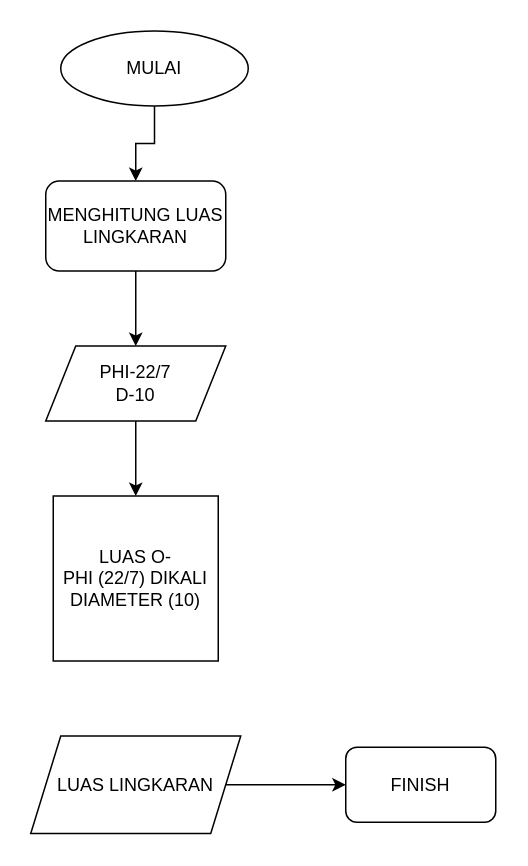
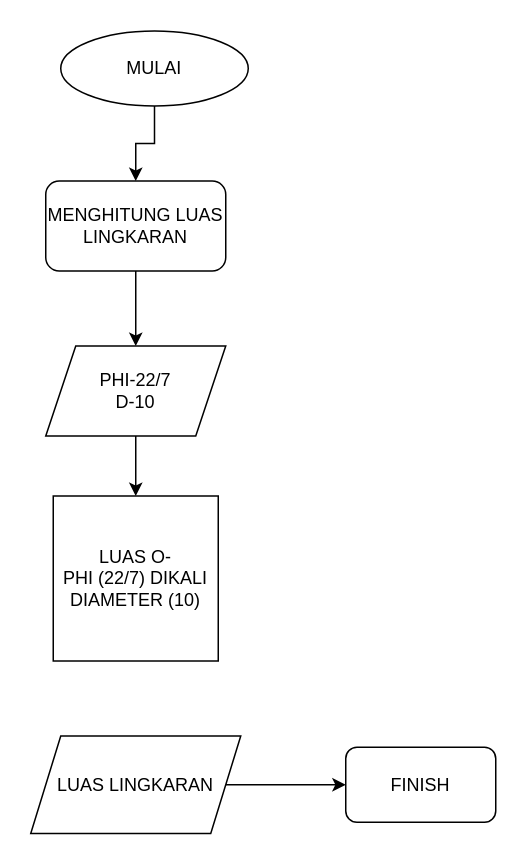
node "PHI-22/7 D-10": size 180x75 -> 180x90
